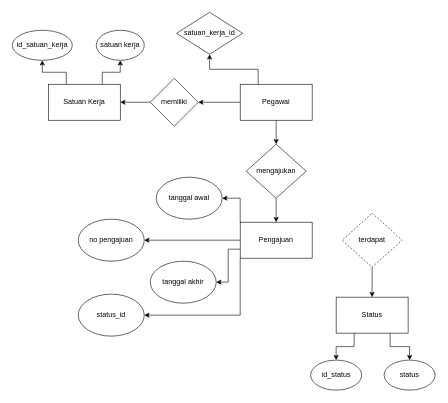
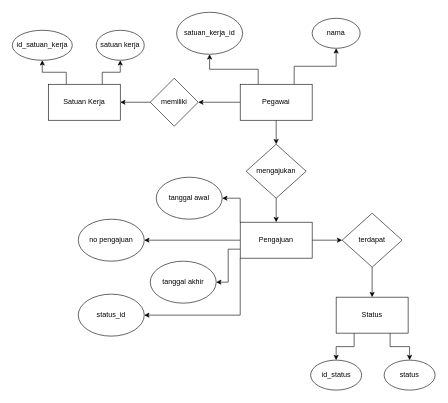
node "satuan_kerja_id": shape diamond -> ellipse
node "nama": added
edge "Pegawai" -> "nama": added
edge "Pengajuan" -> "terdapat": added
node "terdapat": style dashed -> solid
